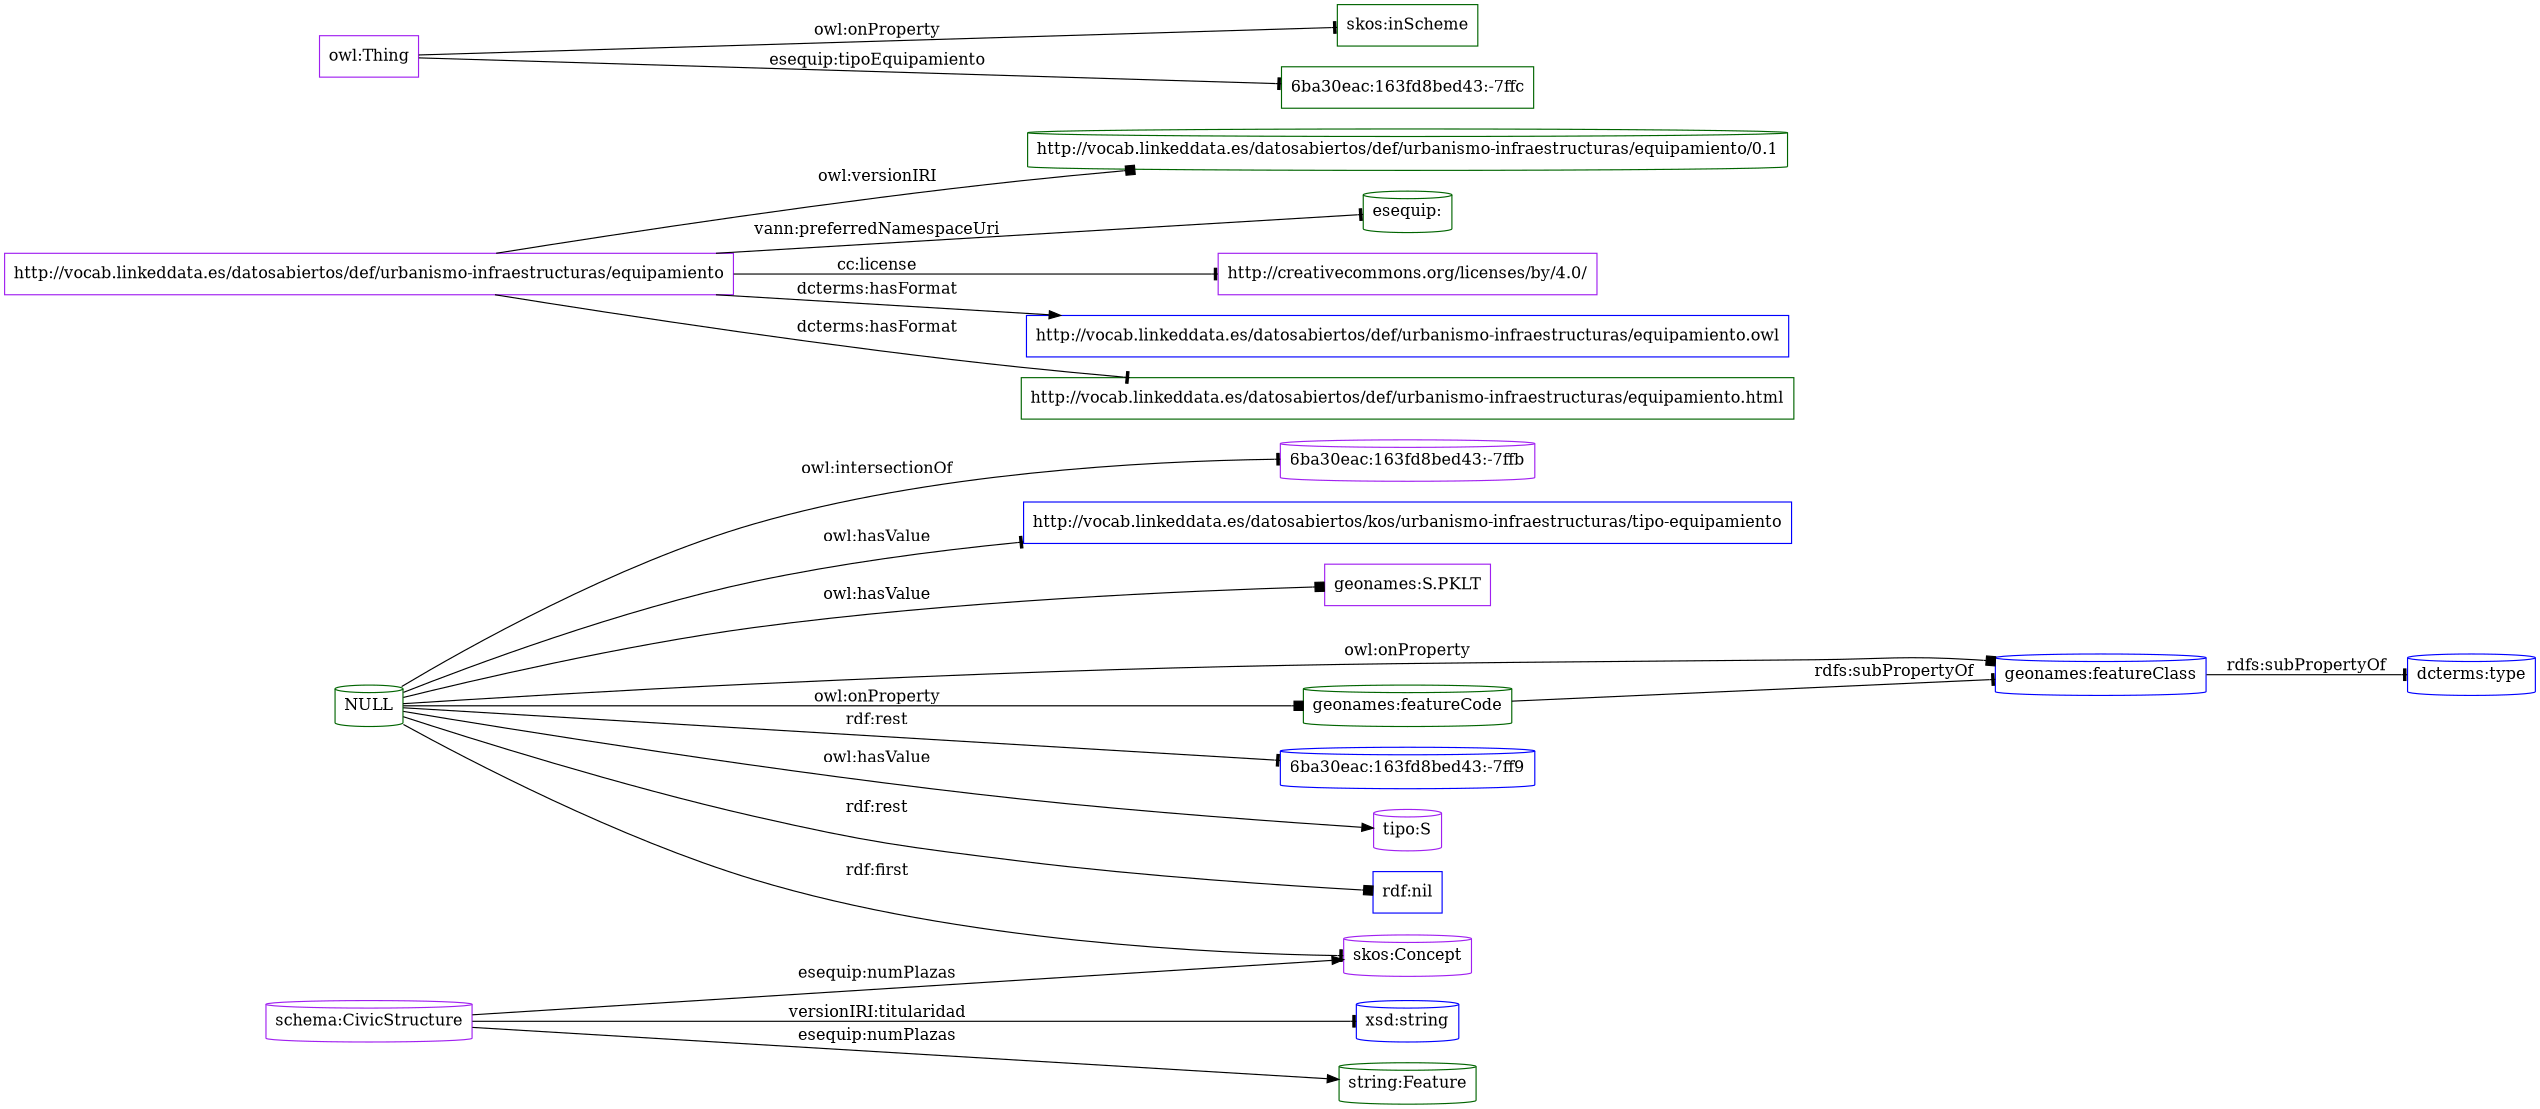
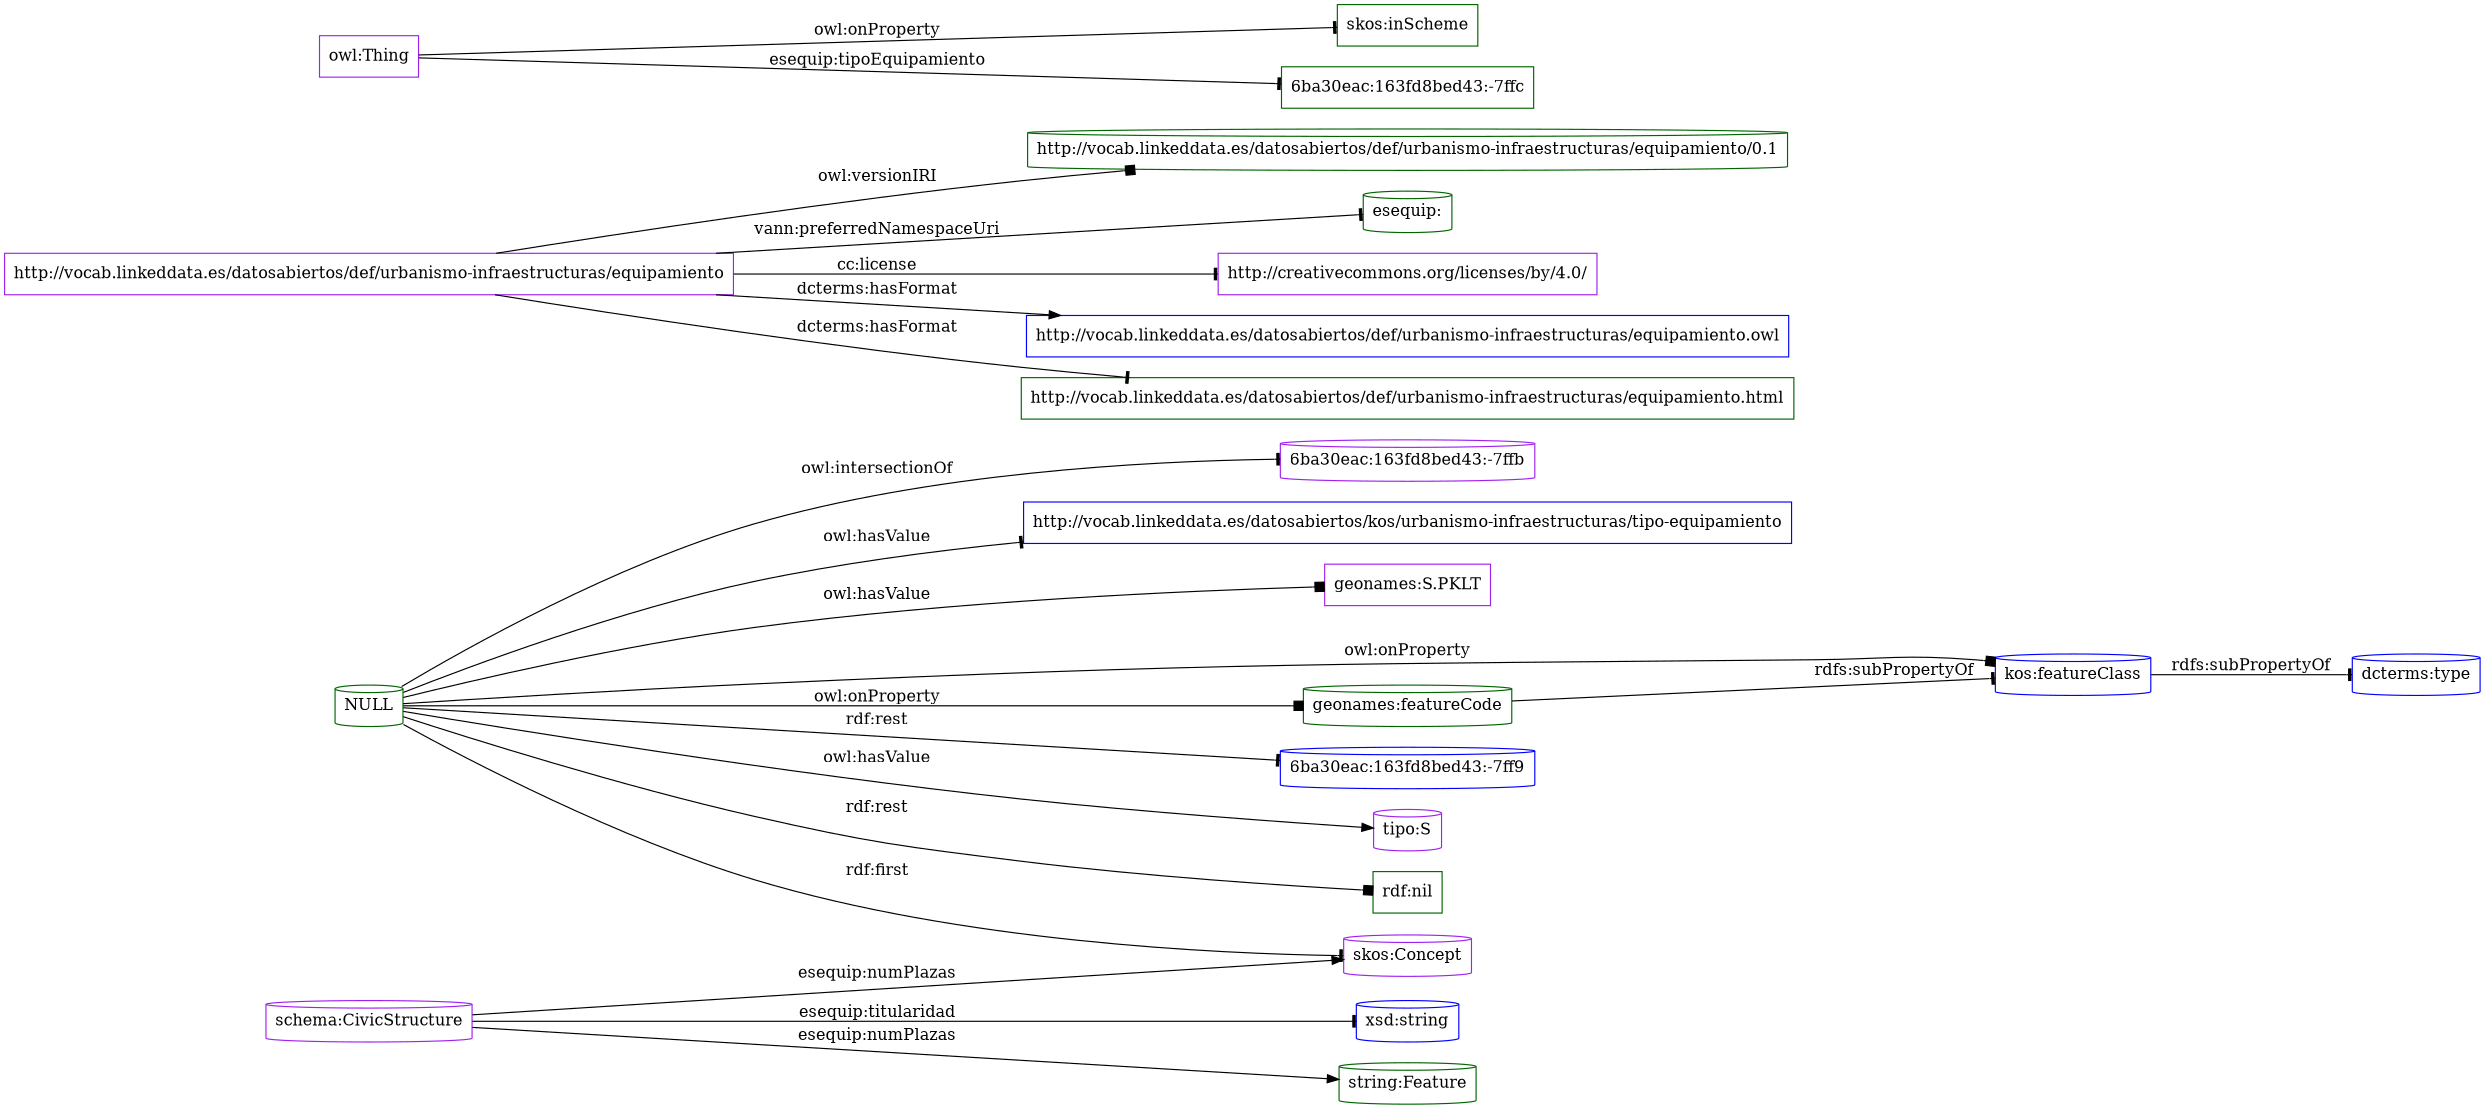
node "geonames:featureClass": label "geonames:featureClass" -> "kos:featureClass"
node "rdf:nil": color blue -> darkgreen
edge "schema:CivicStructure" -> "xsd:string": label "versionIRI:titularidad" -> "esequip:titularidad"
